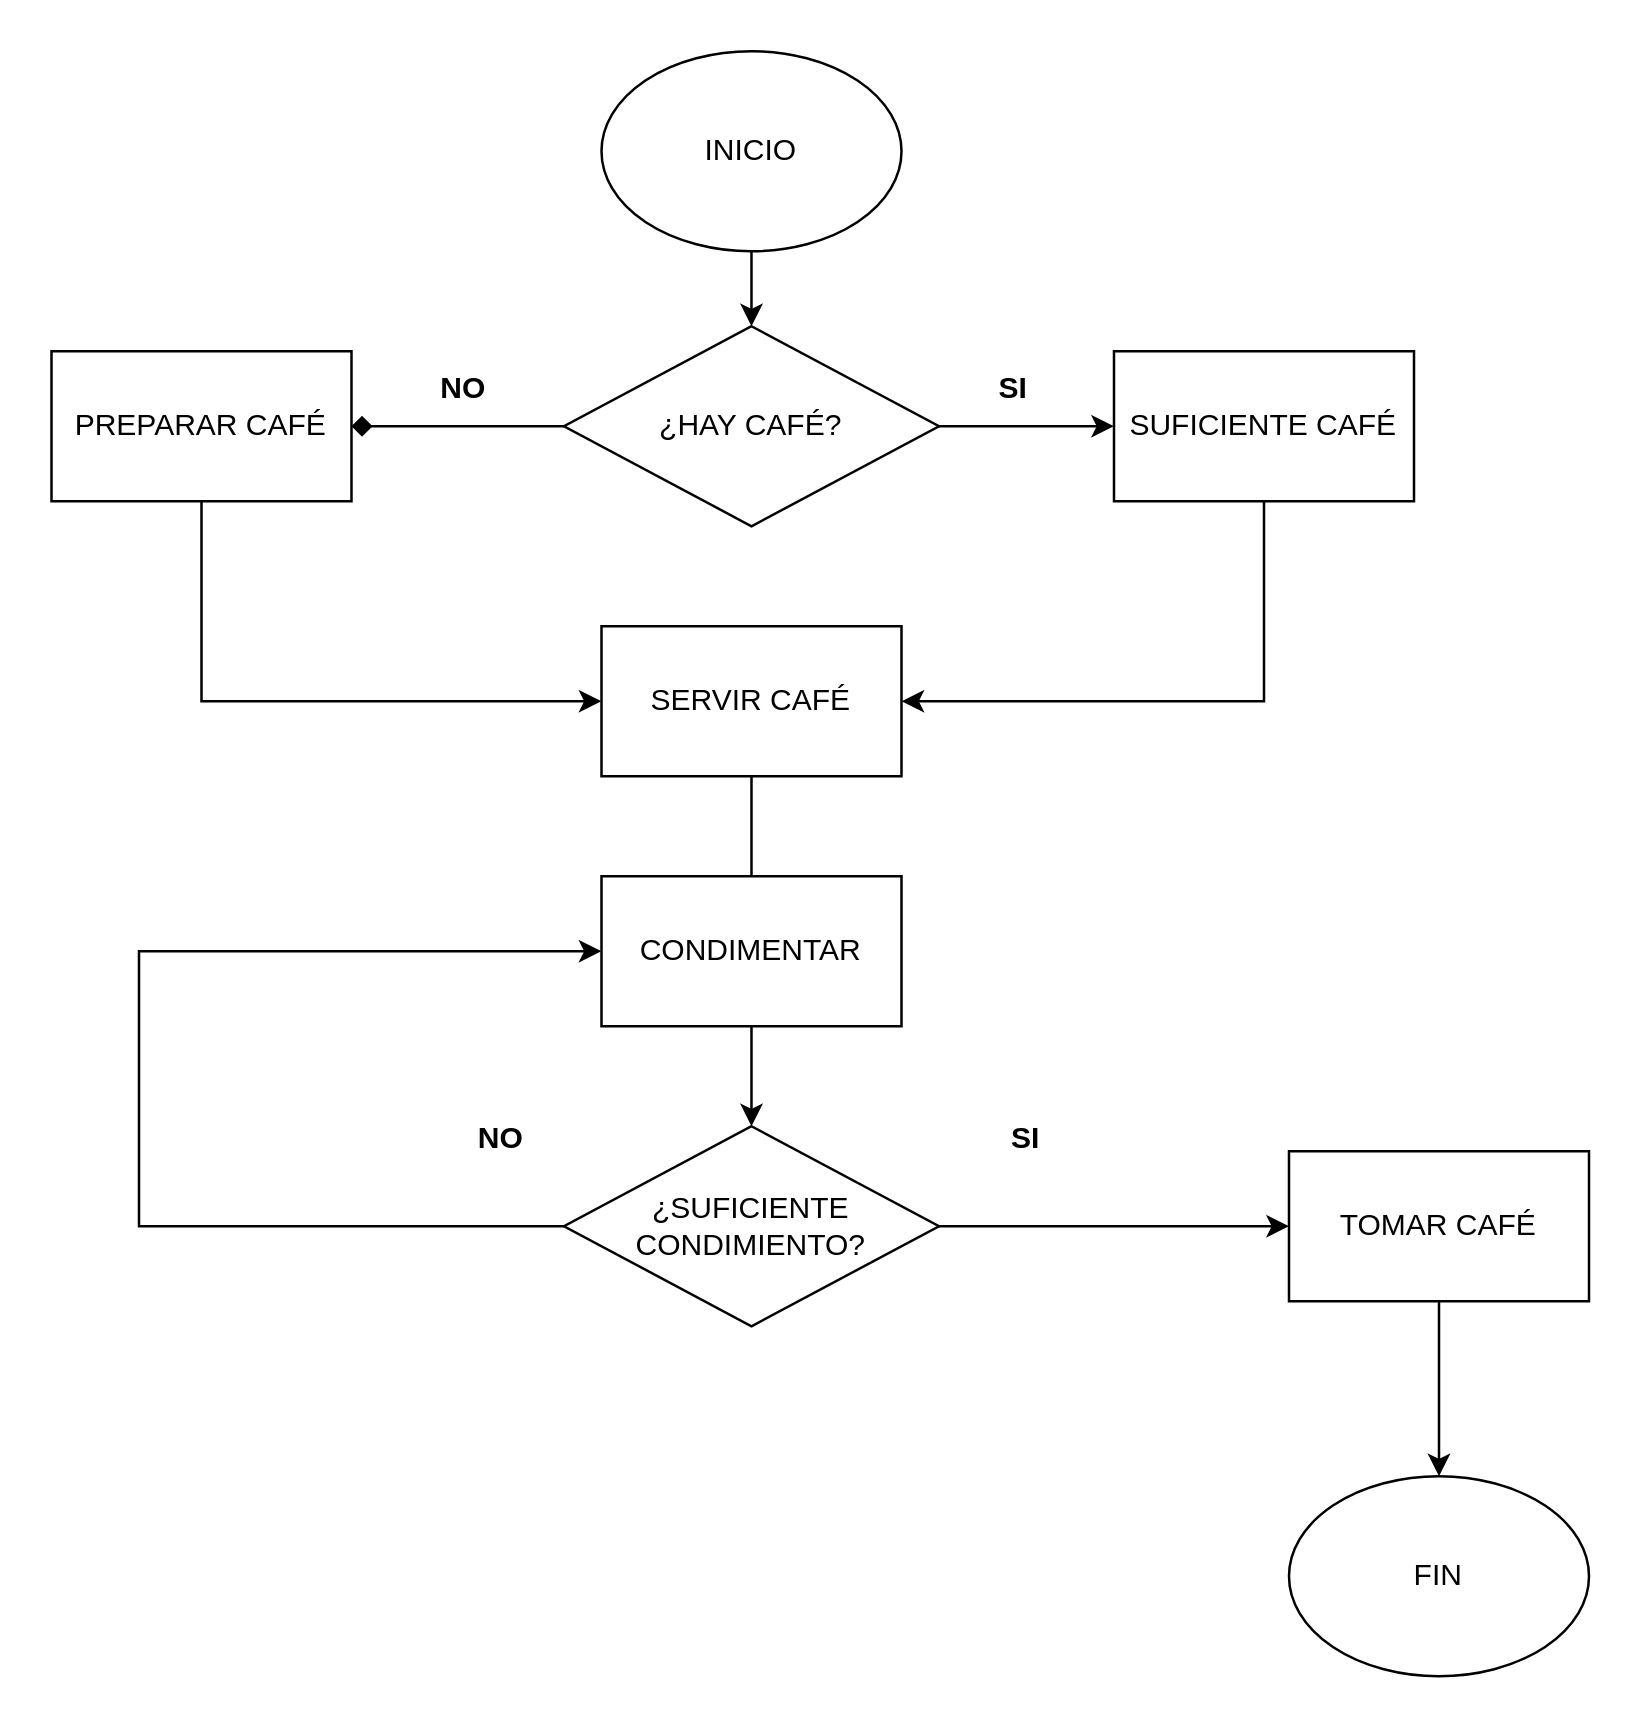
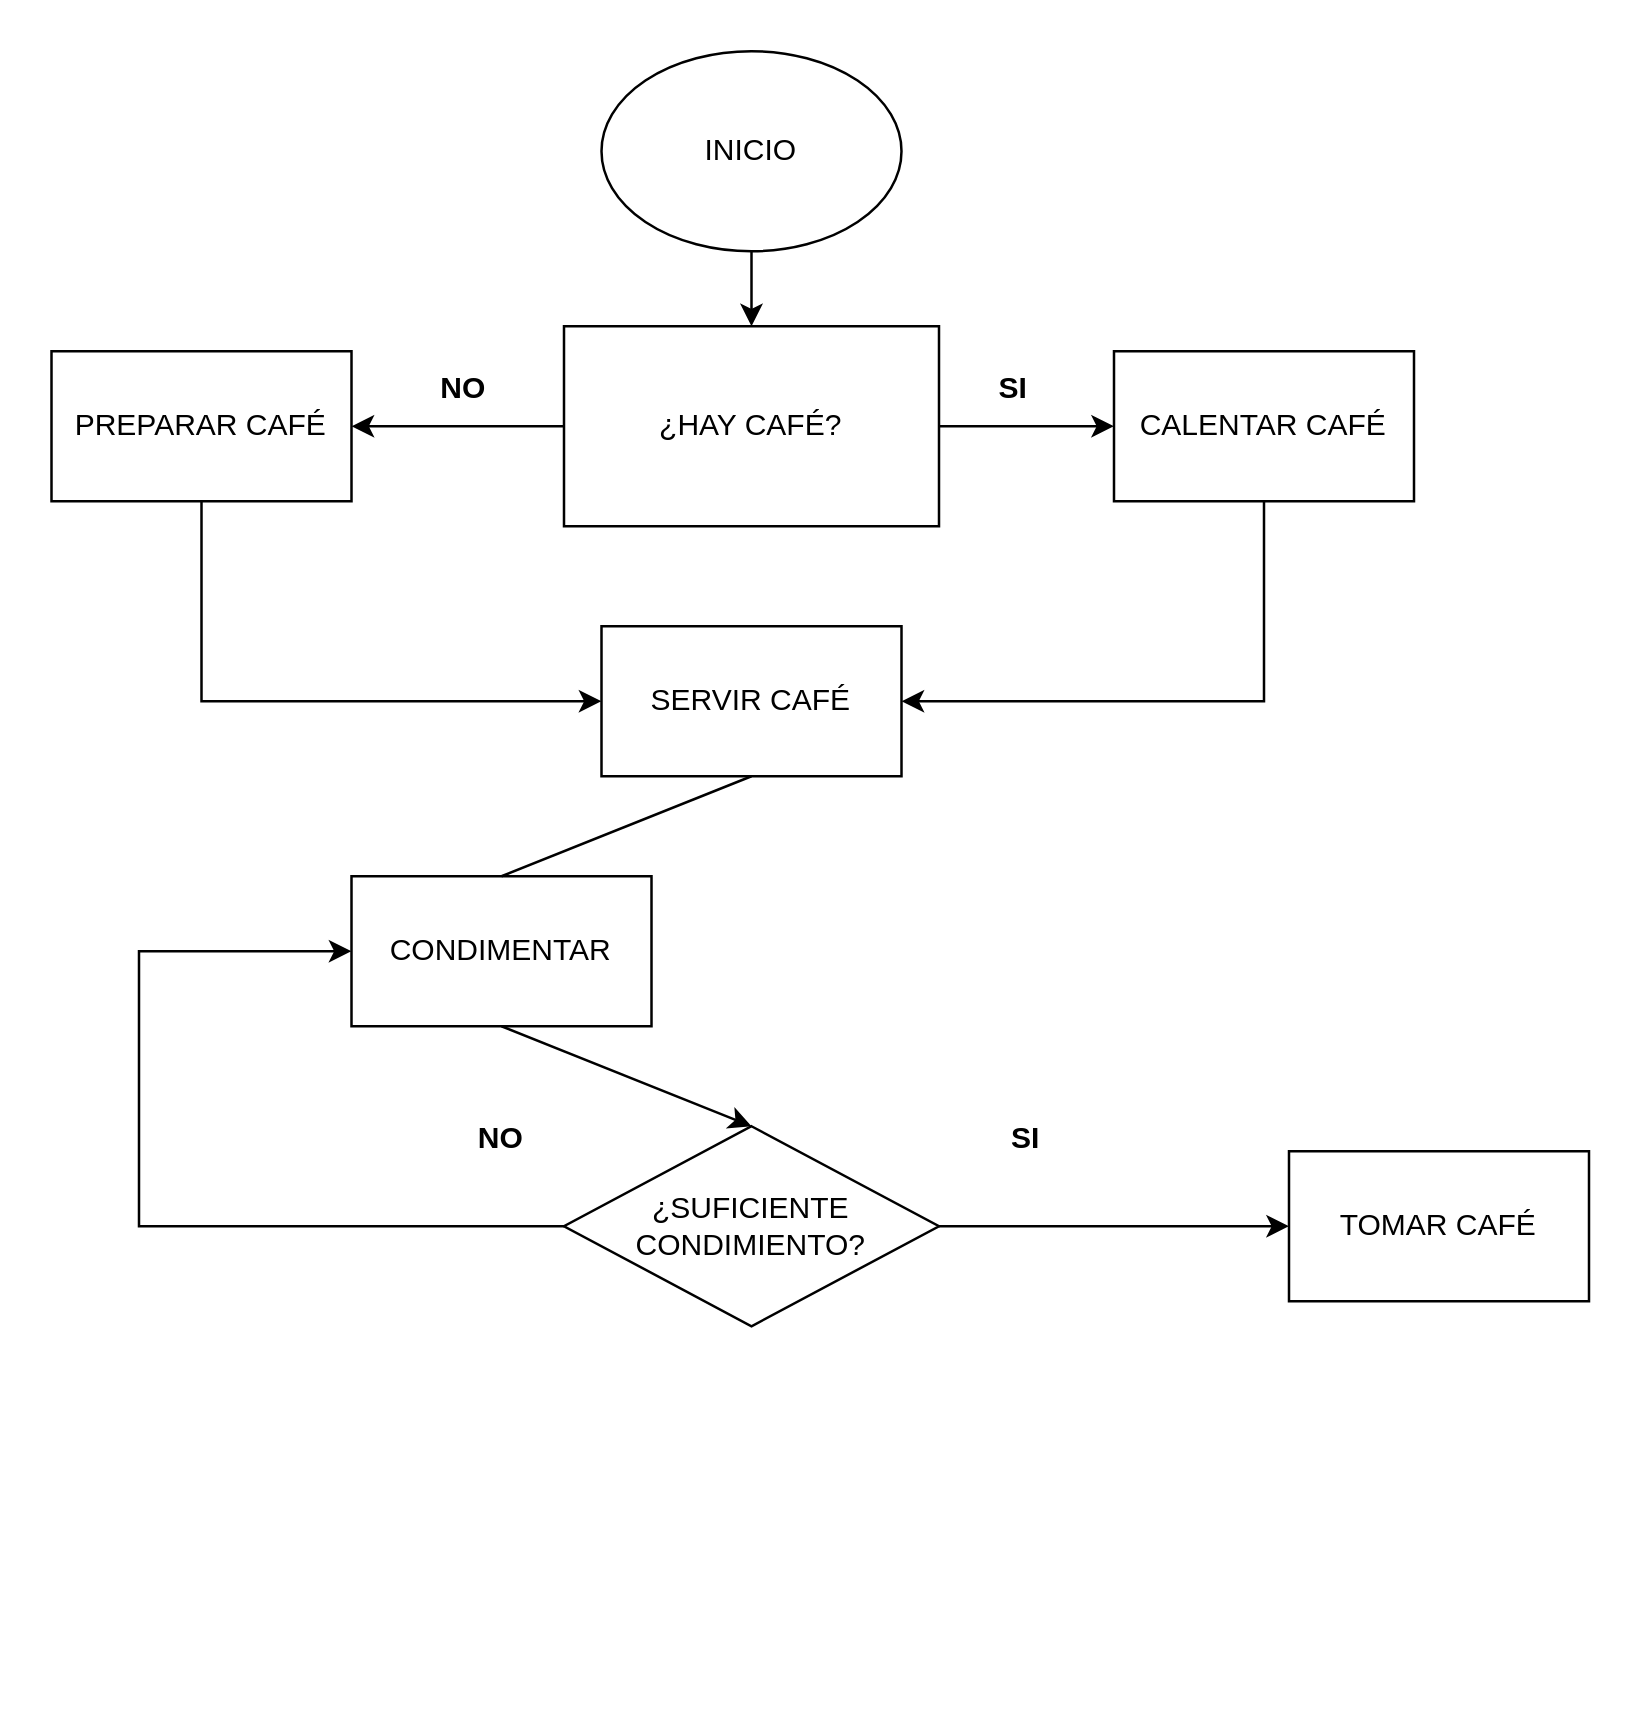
edge "¿HAY CAFÉ?" -> "PREPARAR CAFÉ": arrowhead diamond -> classic
node "¿HAY CAFÉ?": shape diamond -> rectangle
node "SUFICIENTE CAFÉ": label "SUFICIENTE CAFÉ" -> "CALENTAR CAFÉ"
node "CONDIMENTAR": moved (751, 951) -> (501, 951)
edge "TOMAR CAFÉ" -> "FIN": removed
node "FIN": removed
